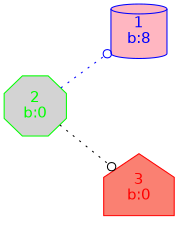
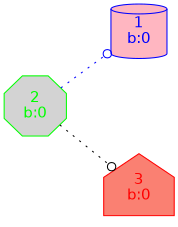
node "1 b:8": label "1 b:8" -> "1 b:0"
